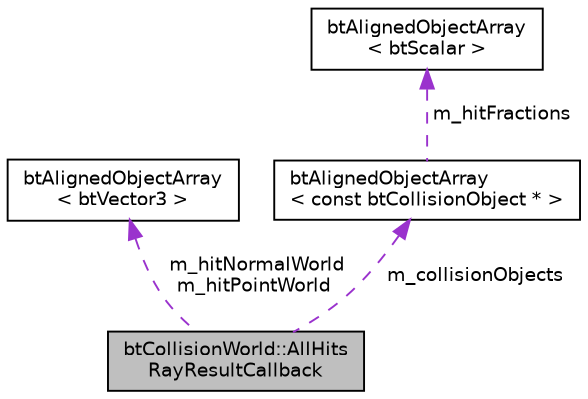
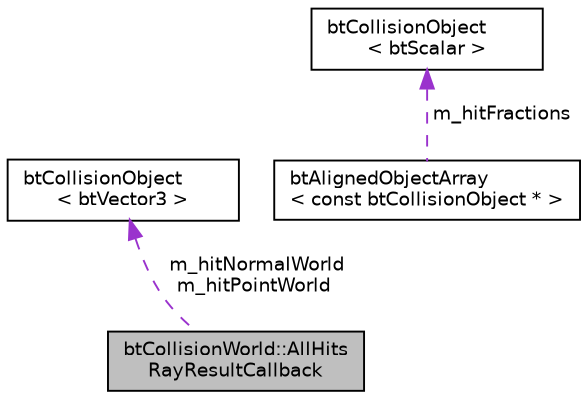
node "btAlignedObjectArray < btScalar >": label "btAlignedObjectArray < btScalar >" -> "btCollisionObject < btScalar >"
node "btAlignedObjectArray < btVector3 >": label "btAlignedObjectArray < btVector3 >" -> "btCollisionObject < btVector3 >"
edge "btCollisionWorld::AllHits RayResultCallback" -> "btAlignedObjectArray < const btCollisionObject * >": removed, label "m_collisionObjects"
